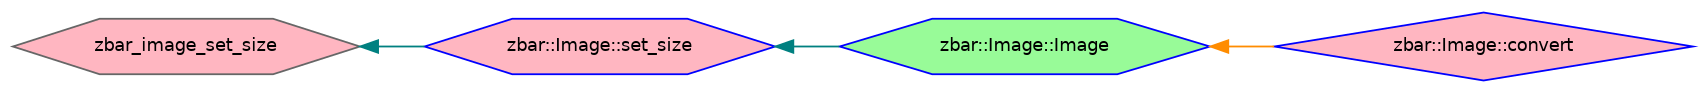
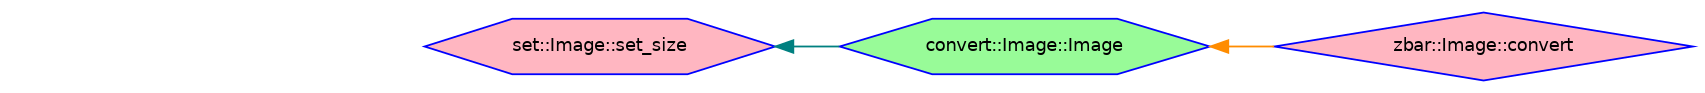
node "zbar_image_set_size": removed
node "zbar::Image::set_size": label "zbar::Image::set_size" -> "set::Image::set_size"
node "zbar::Image::Image": label "zbar::Image::Image" -> "convert::Image::Image"
